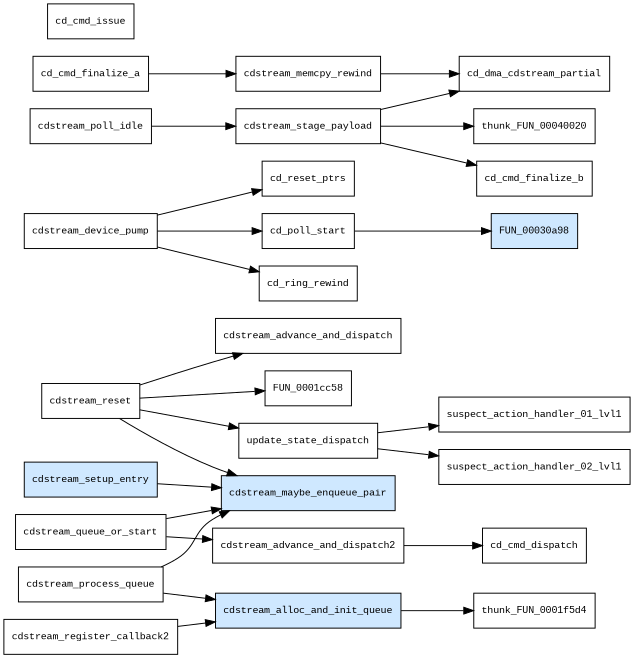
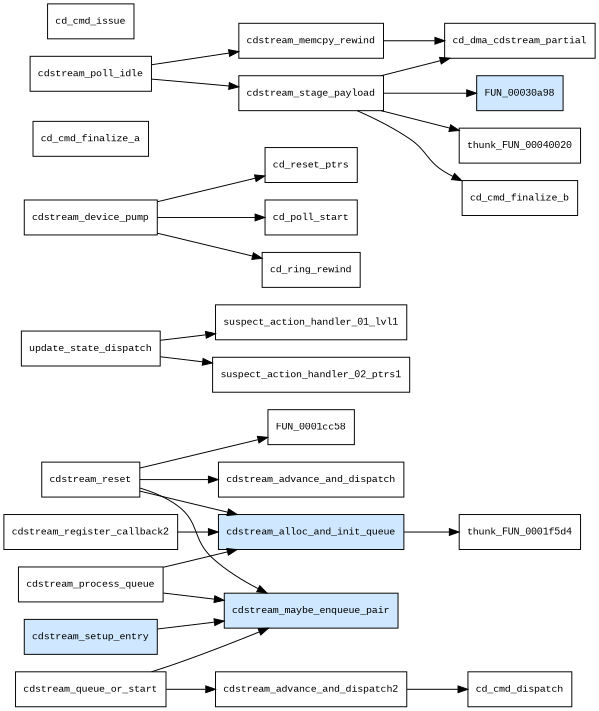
edge "cd_cmd_finalize_a" -> "cdstream_memcpy_rewind": now "cdstream_poll_idle" -> "cdstream_memcpy_rewind"
edge "cd_poll_start" -> "FUN_00030a98": now "cdstream_stage_payload" -> "FUN_00030a98"
edge "cdstream_reset" -> "update_state_dispatch": now "cdstream_reset" -> "cdstream_alloc_and_init_queue"
node "suspect_action_handler_02_lvl1": label "suspect_action_handler_02_lvl1" -> "suspect_action_handler_02_ptrs1"
